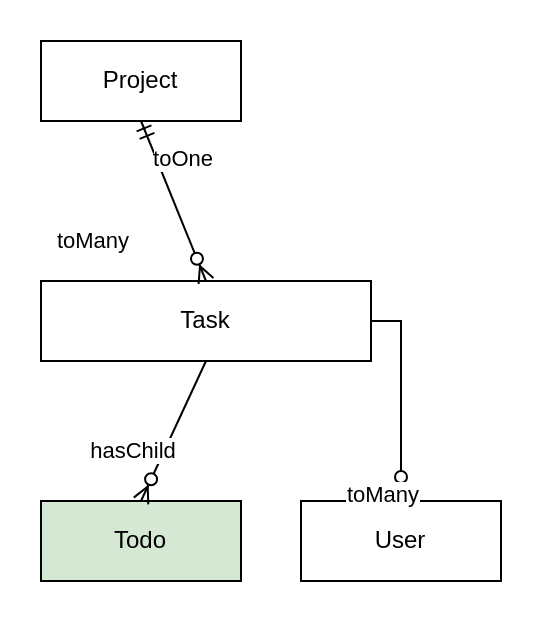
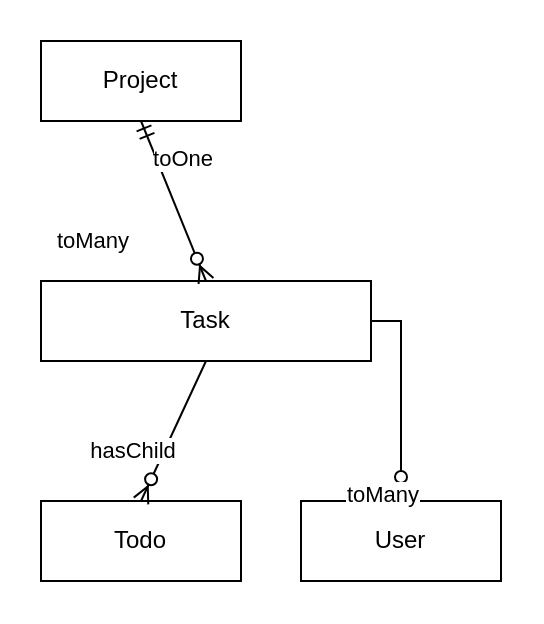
node "Todo": fillcolor #d5e8d4 -> #ffffff
